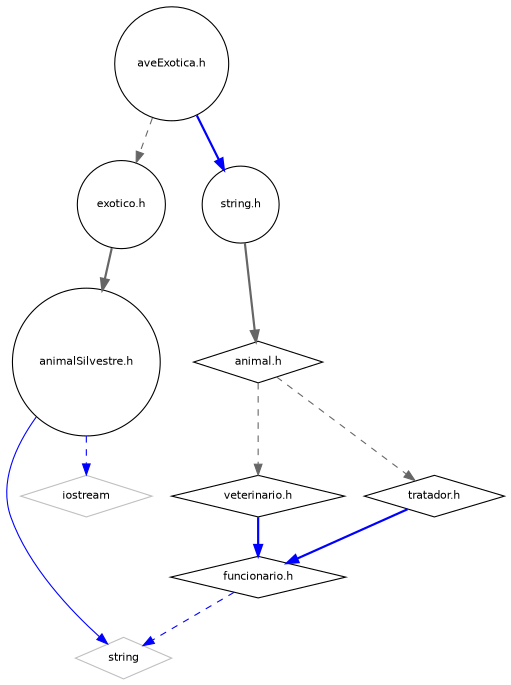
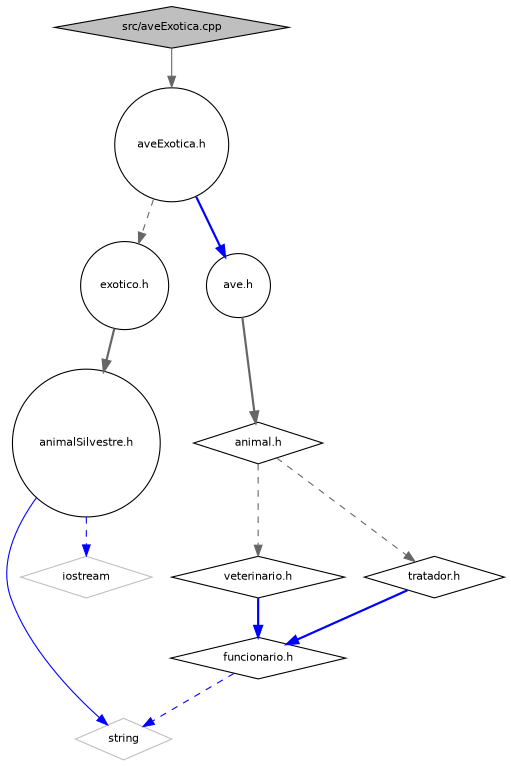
node "src/aveExotica.cpp": added
node "string.h": label "string.h" -> "ave.h"
